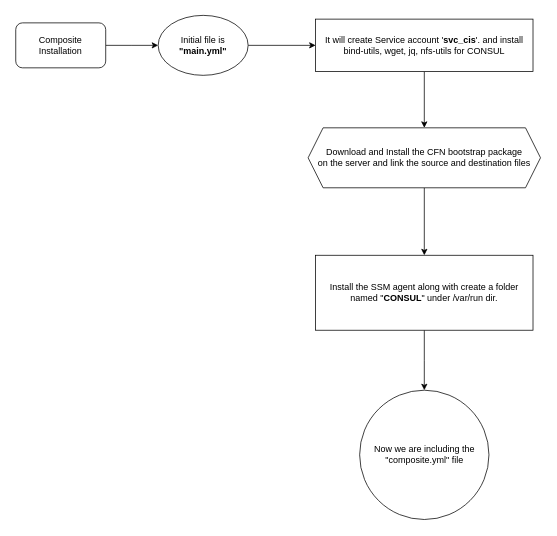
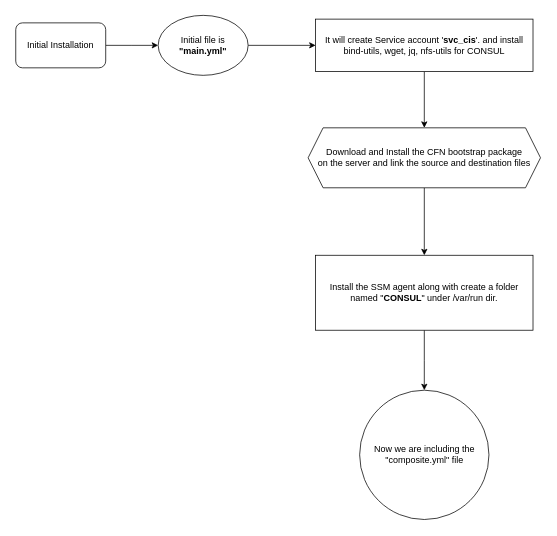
node "Composite Installation": label "Composite Installation" -> "Initial Installation"
